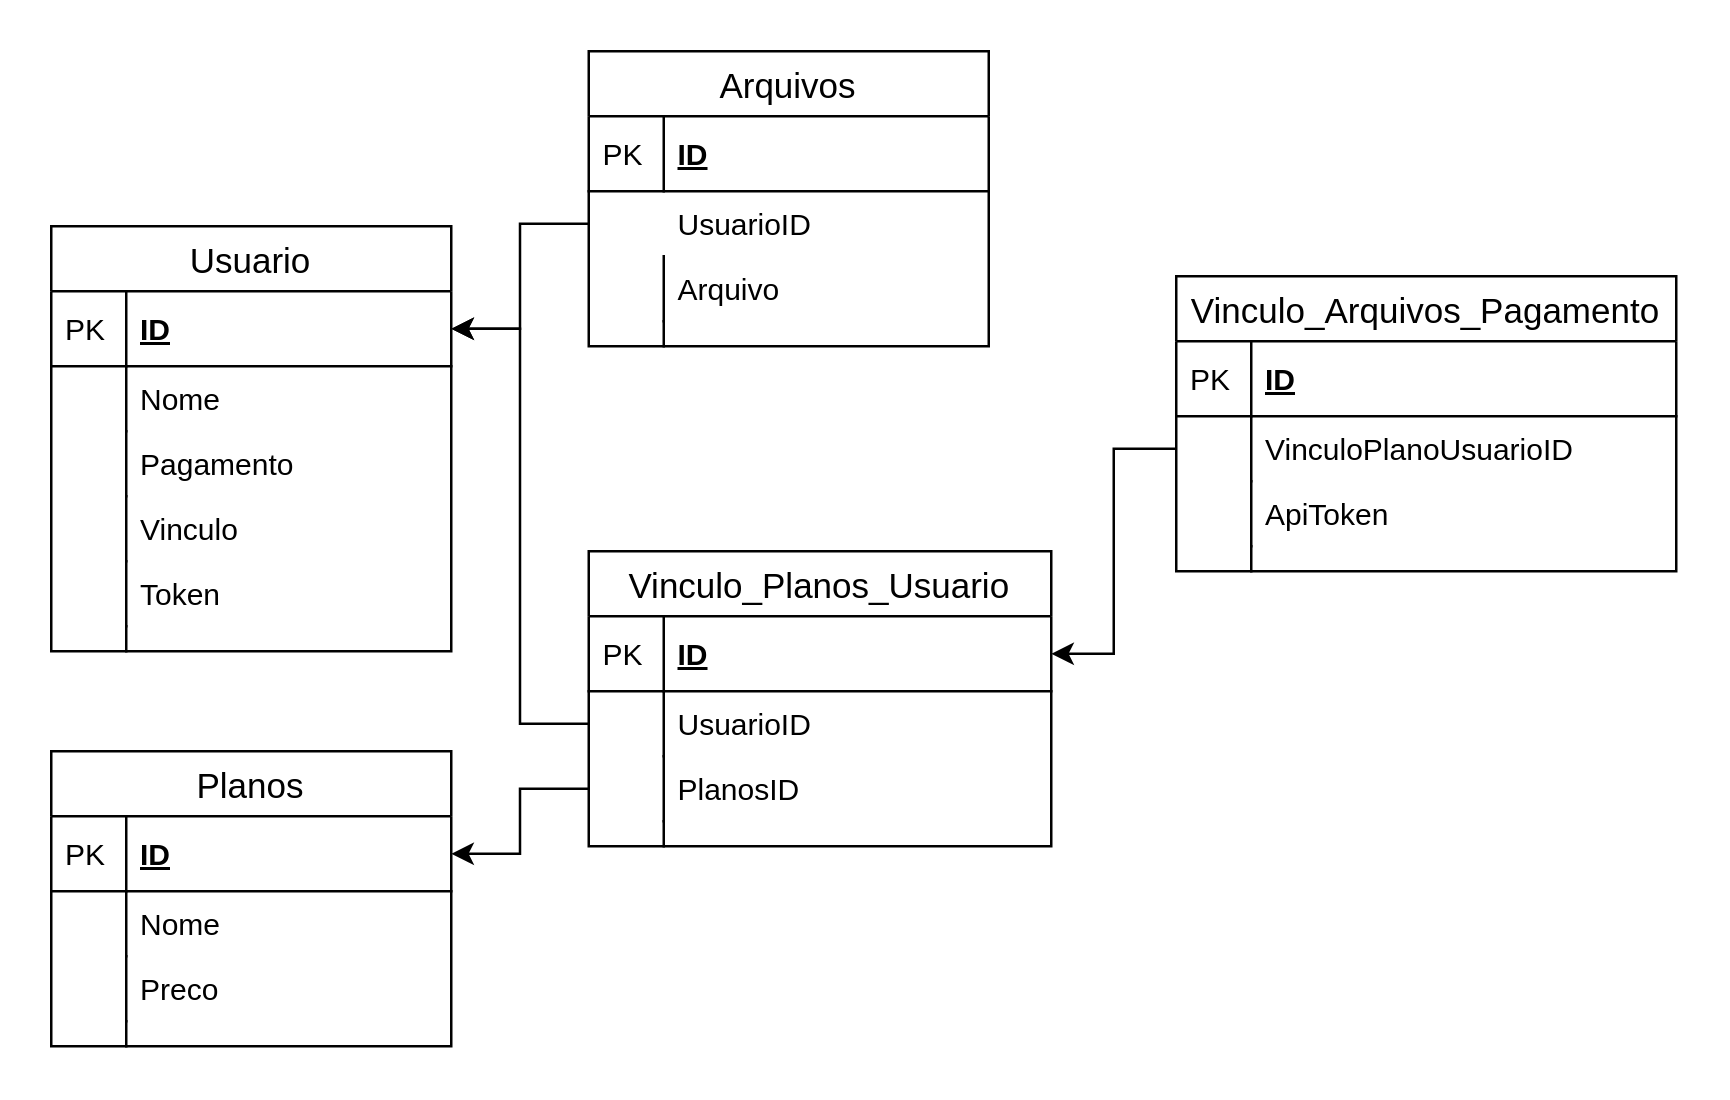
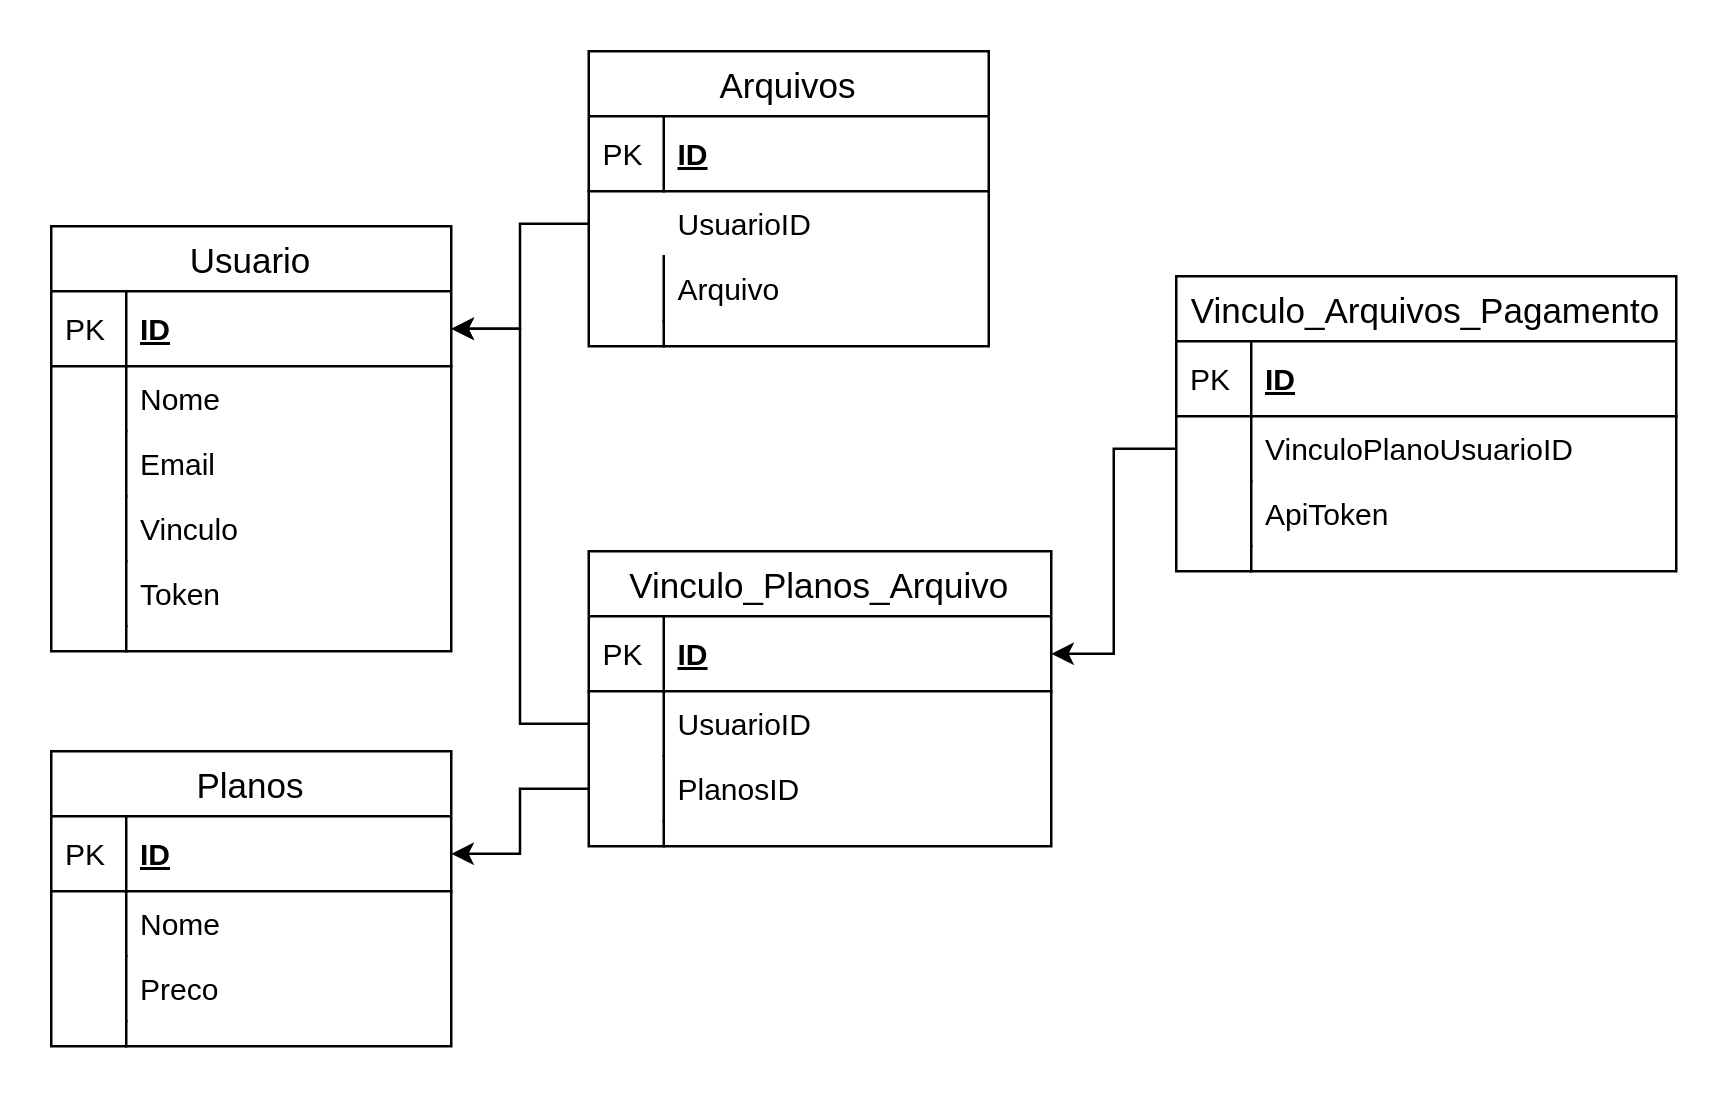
node "Pagamento": label "Pagamento" -> "Email"
node "Vinculo_Planos_Usuario": label "Vinculo_Planos_Usuario" -> "Vinculo_Planos_Arquivo"
